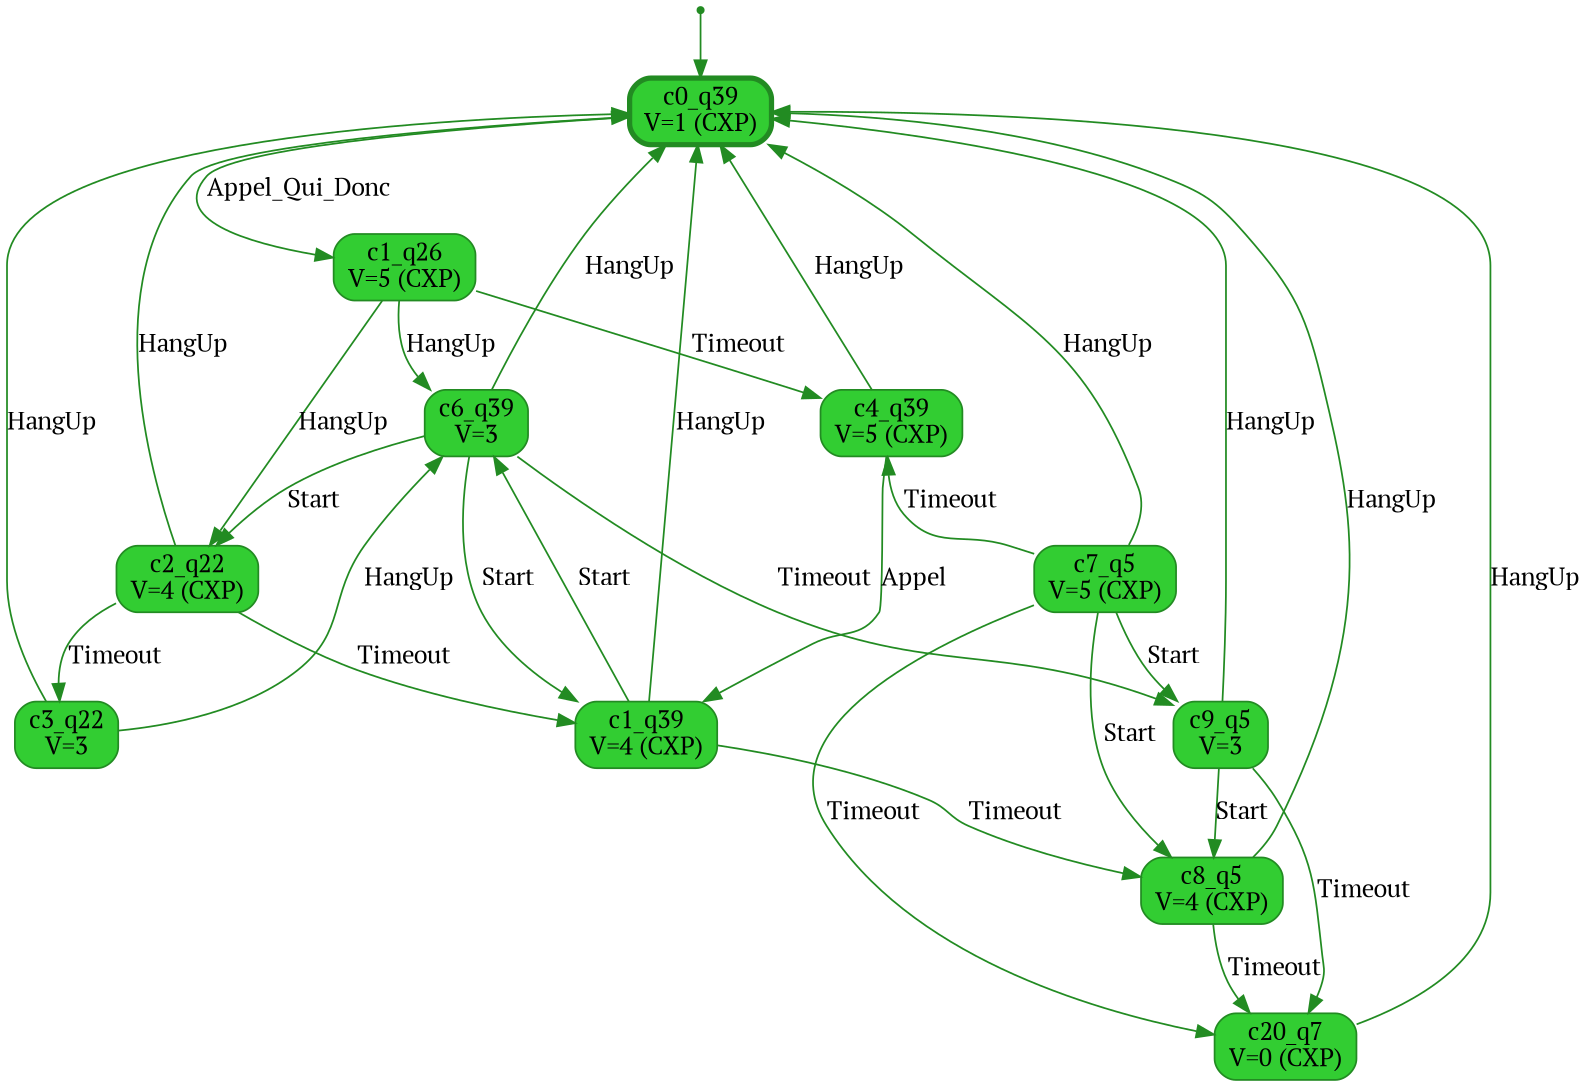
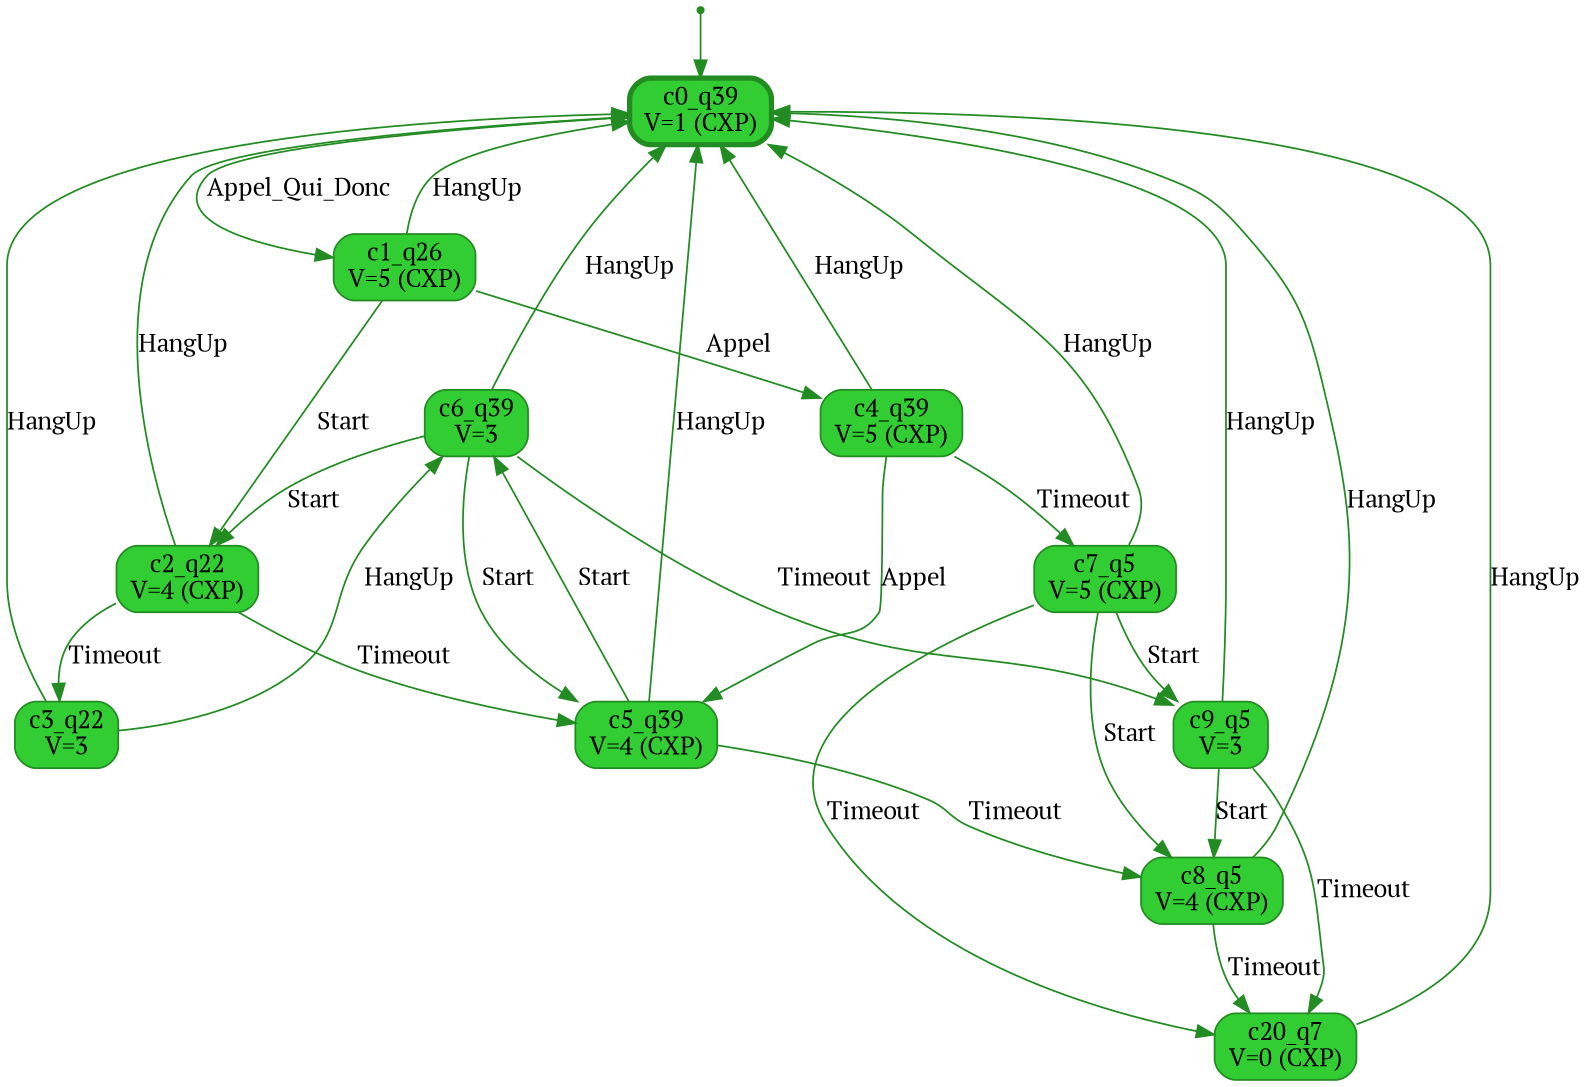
edge "c1_q26 V=5 (CXP)" -> "c6_q39 V=3": now "c1_q26 V=5 (CXP)" -> "c0_q39 V=1 (CXP)"
edge "c1_q26 V=5 (CXP)" -> "c4_q39 V=5 (CXP)": label "Timeout" -> "Appel"
edge "c1_q26 V=5 (CXP)" -> "c2_q22 V=4 (CXP)": label "HangUp" -> "Start"
edge "c7_q5 V=5 (CXP)" -> "c4_q39 V=5 (CXP)": reversed
node "c1_q39 V=4 (CXP)": label "c1_q39 V=4 (CXP)" -> "c5_q39 V=4 (CXP)"
